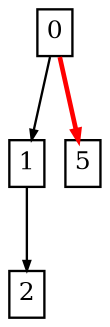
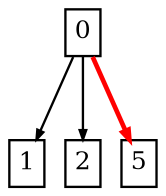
edge "1" -> "2": now "0" -> "2"
